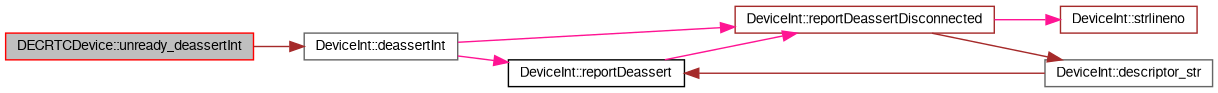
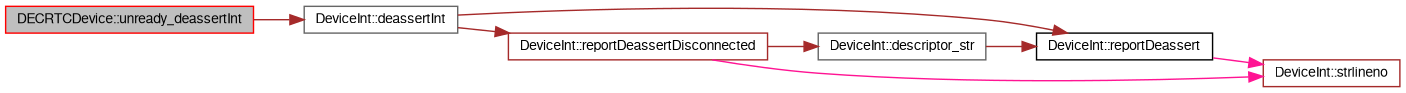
edge "DeviceInt::deassertInt" -> "DeviceInt::reportDeassertDisconnected": color deeppink -> brown
edge "DeviceInt::reportDeassert" -> "DeviceInt::reportDeassertDisconnected": now "DeviceInt::reportDeassert" -> "DeviceInt::strlineno"
edge "DeviceInt::deassertInt" -> "DeviceInt::reportDeassert": color deeppink -> brown
